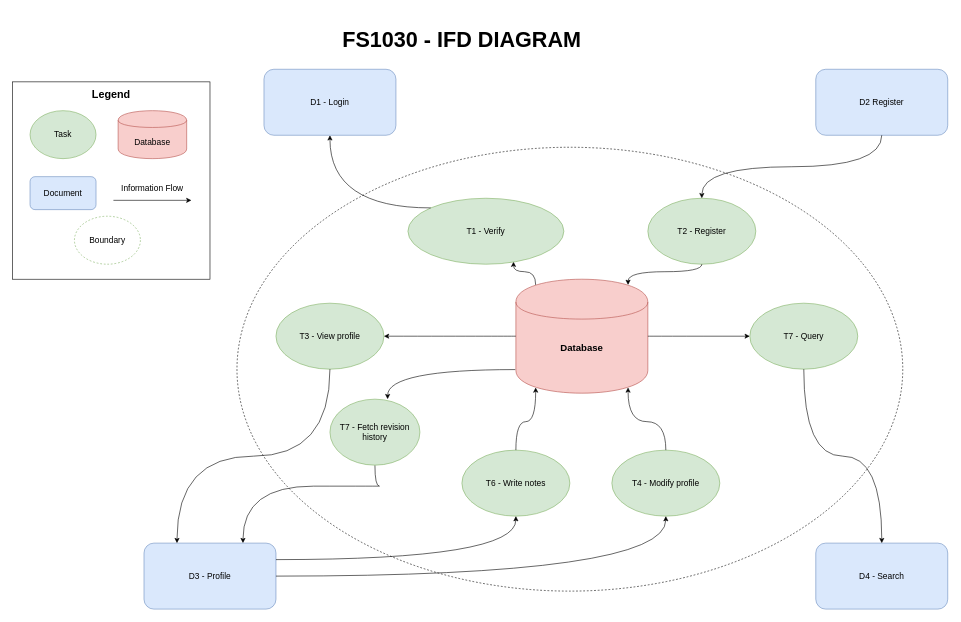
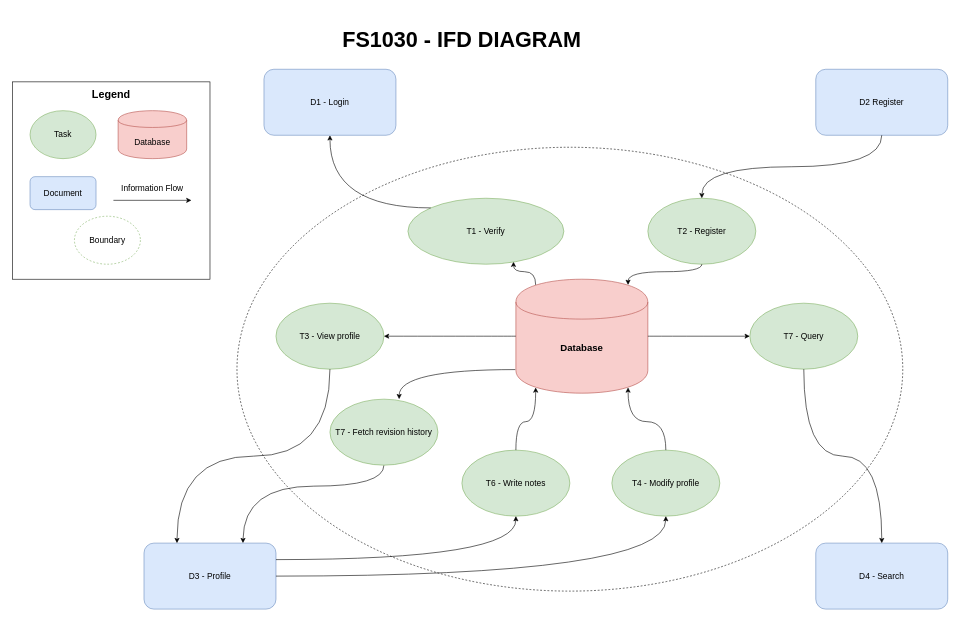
node "T7 - Fetch revision history": size 90x66 -> 108x66
